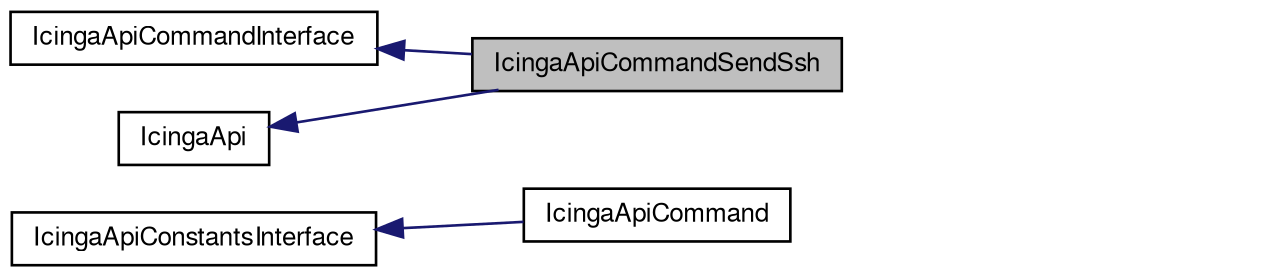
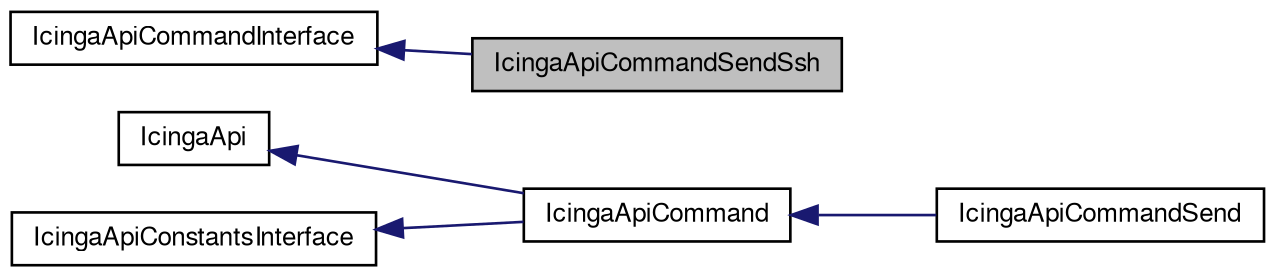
edge "IcingaApiCommandSendSsh" -> "IcingaApi": now "IcingaApiCommand" -> "IcingaApi"
node "IcingaApiCommandSend": added
